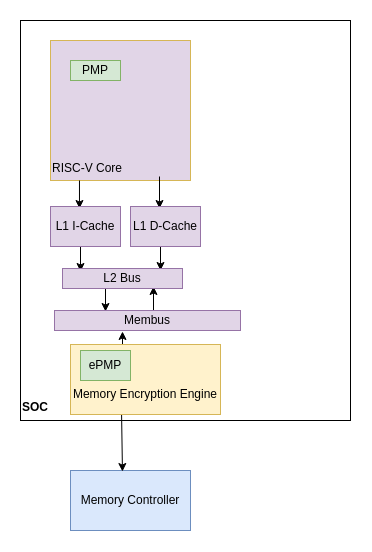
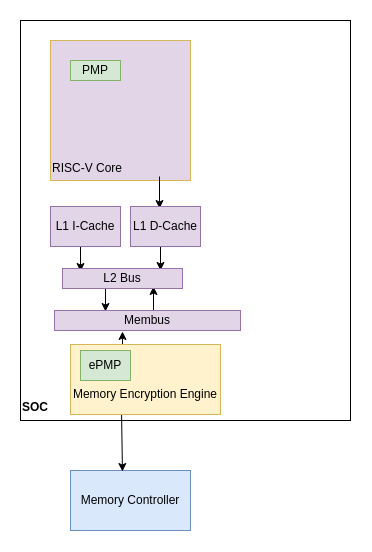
edge "RISC-V Core" -> "L1 I-Cache": removed
